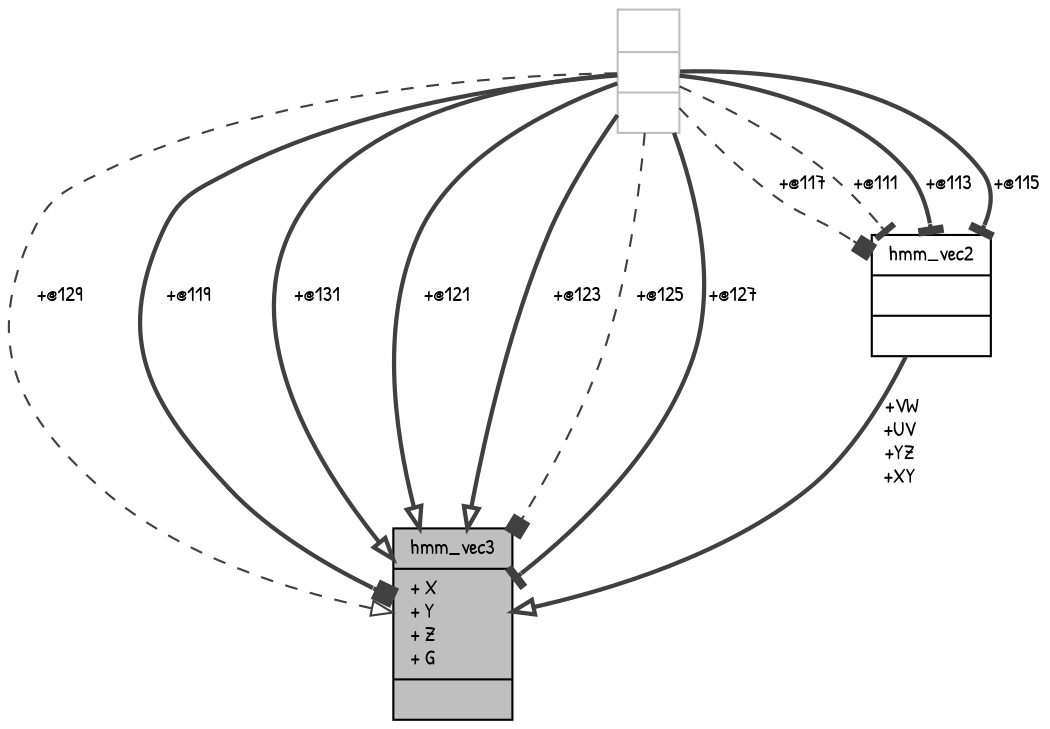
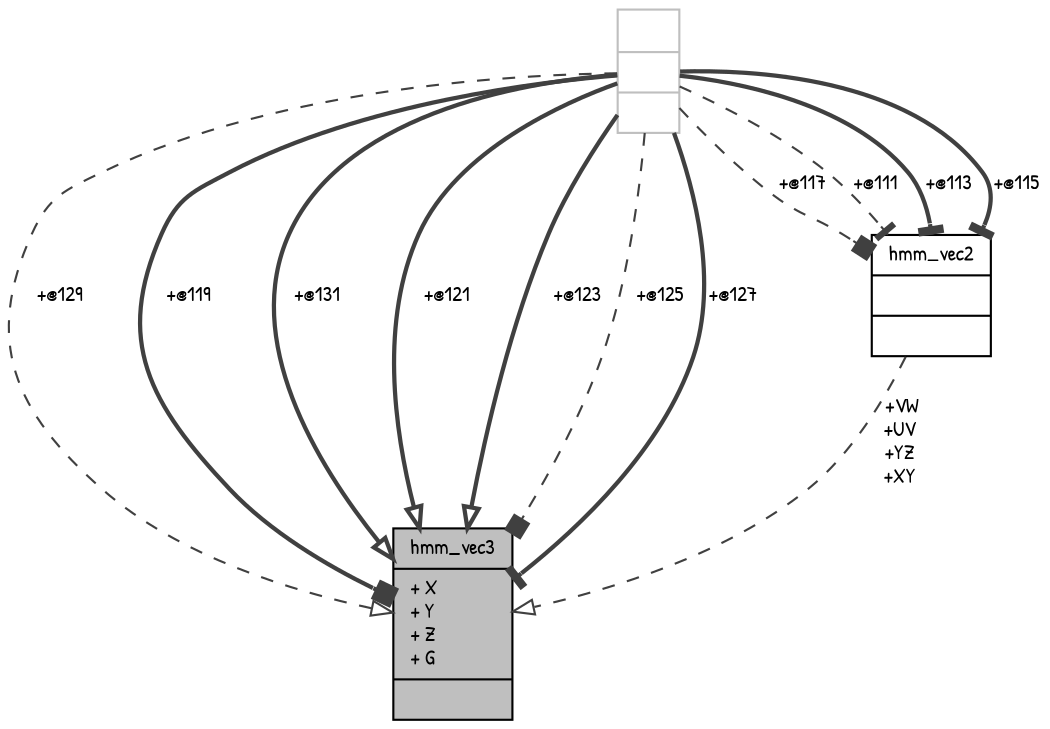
edge "hmm_vec2" -> "hmm_vec3": style bold -> dashed
